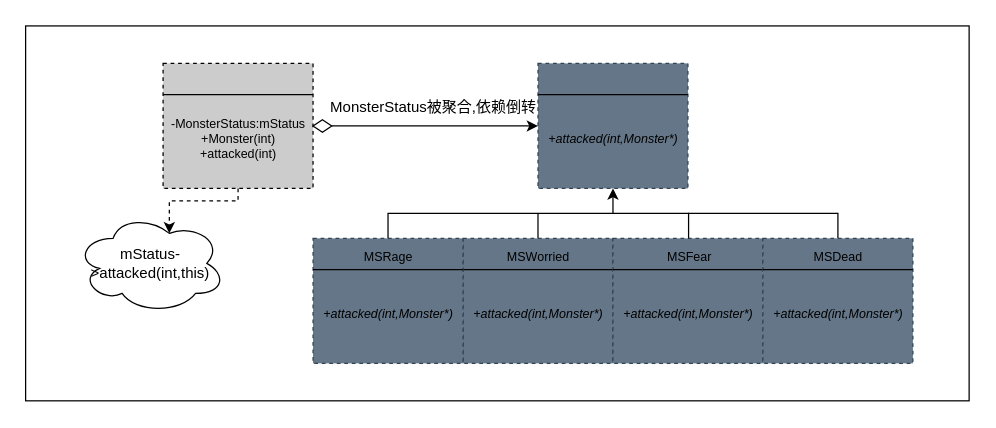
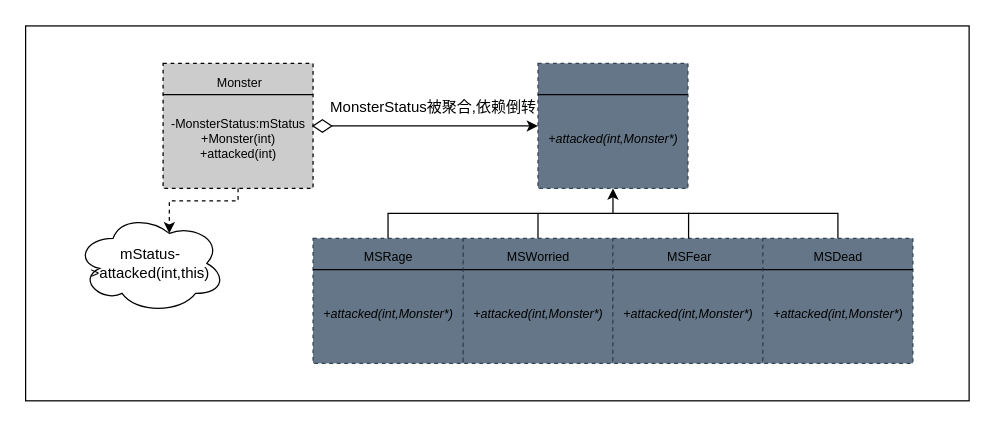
node "Monster": added
